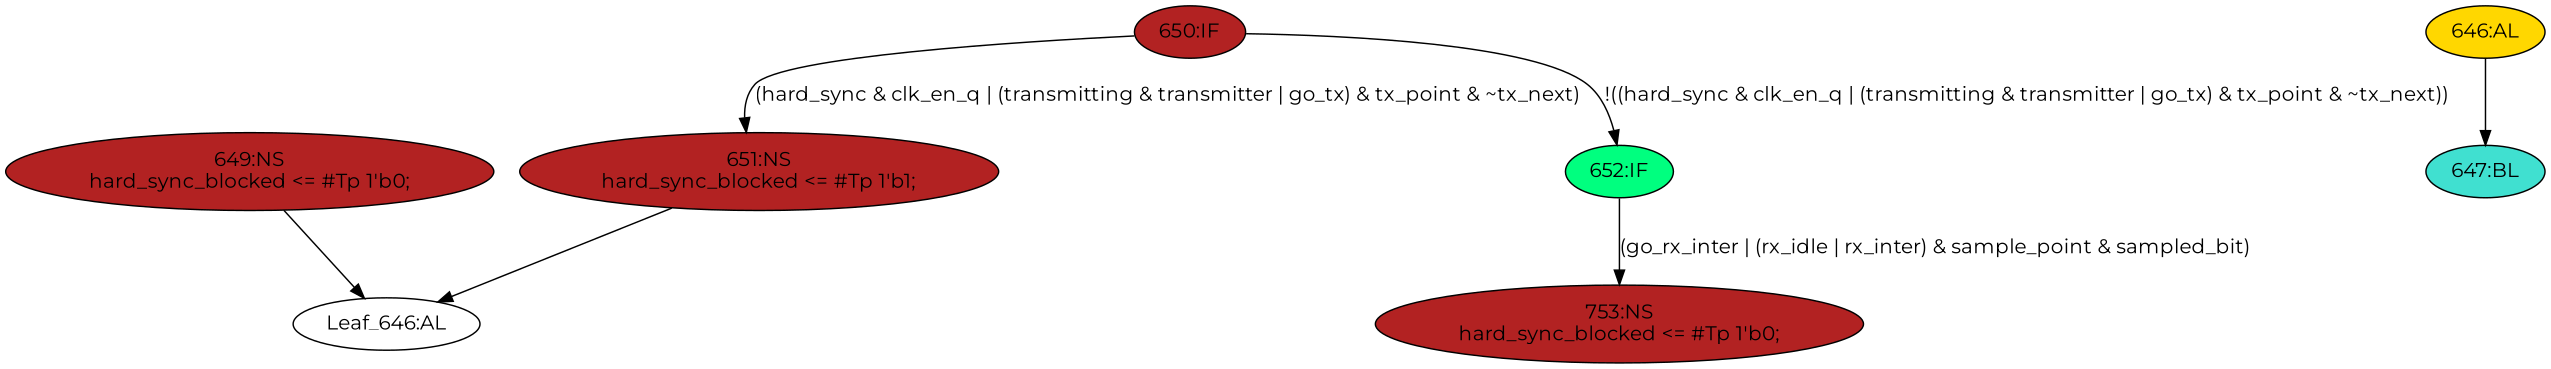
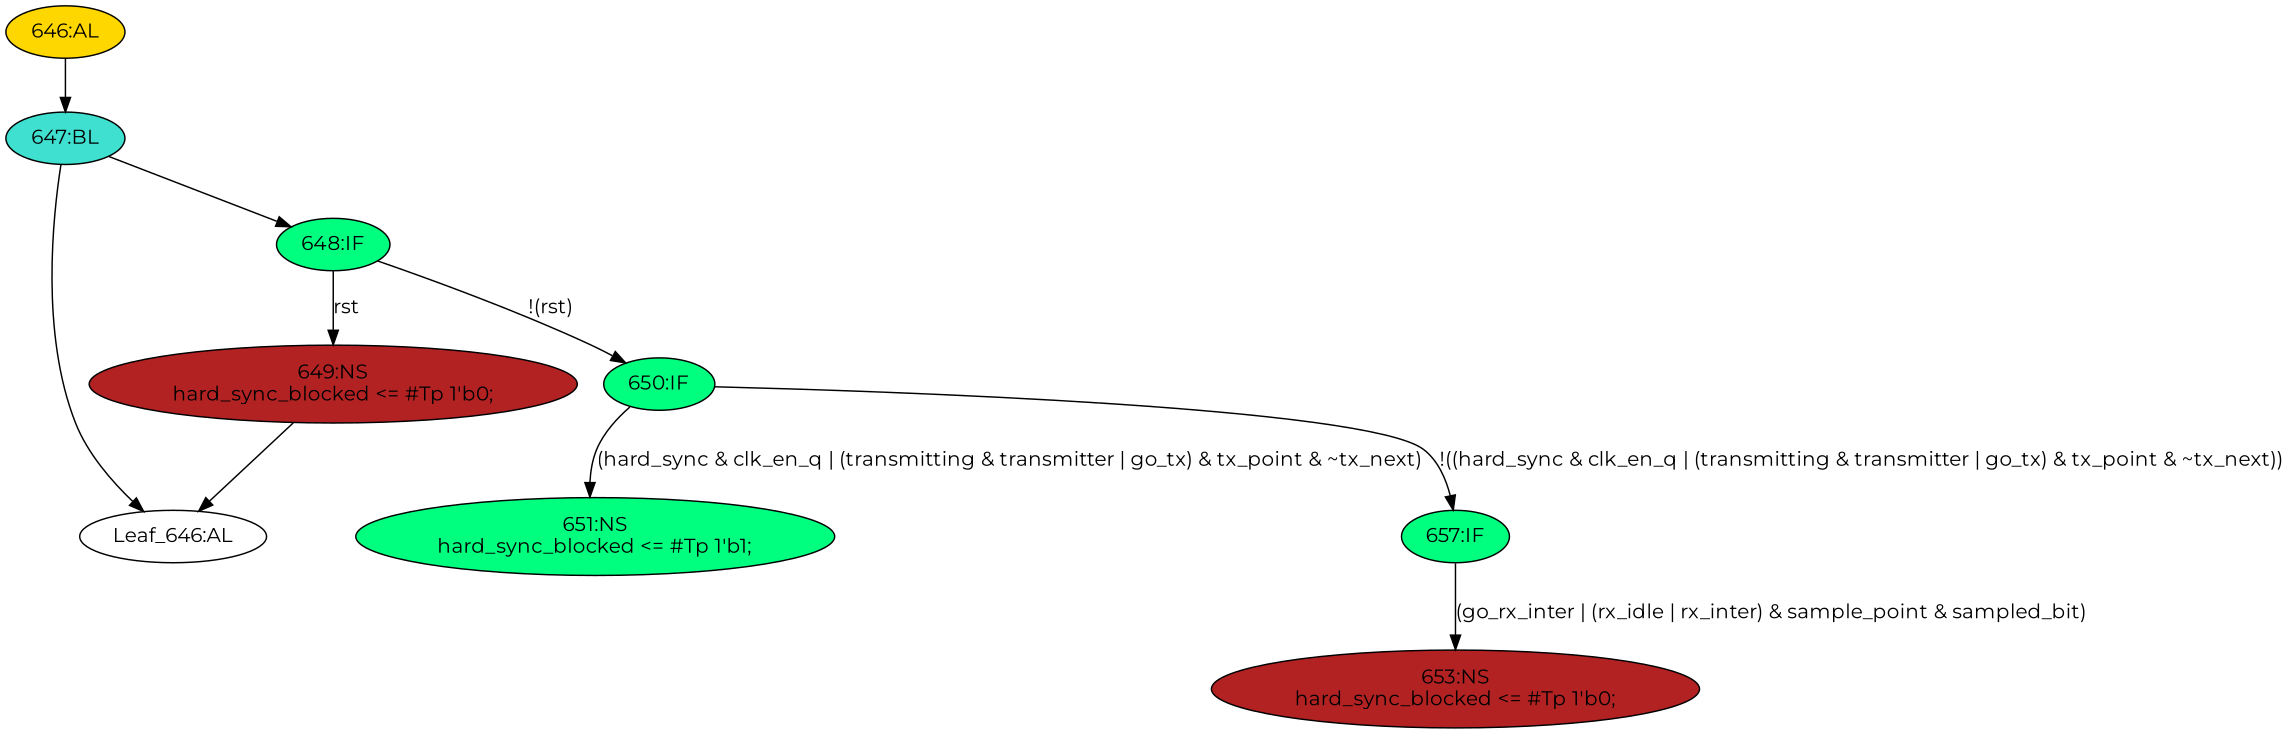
node "650:IF": fillcolor firebrick -> springgreen
node "651:NS hard_sync_blocked <= #Tp 1'b1;": fillcolor firebrick -> springgreen
node "652:IF": label "652:IF" -> "657:IF"
node "648:IF": added
edge "651:NS hard_sync_blocked <= #Tp 1'b1;" -> "Leaf_646:AL": now "647:BL" -> "Leaf_646:AL"
node "753:NS hard_sync_blocked <= #Tp 1'b0;": label "753:NS hard_sync_blocked <= #Tp 1'b0;" -> "653:NS hard_sync_blocked <= #Tp 1'b0;"
